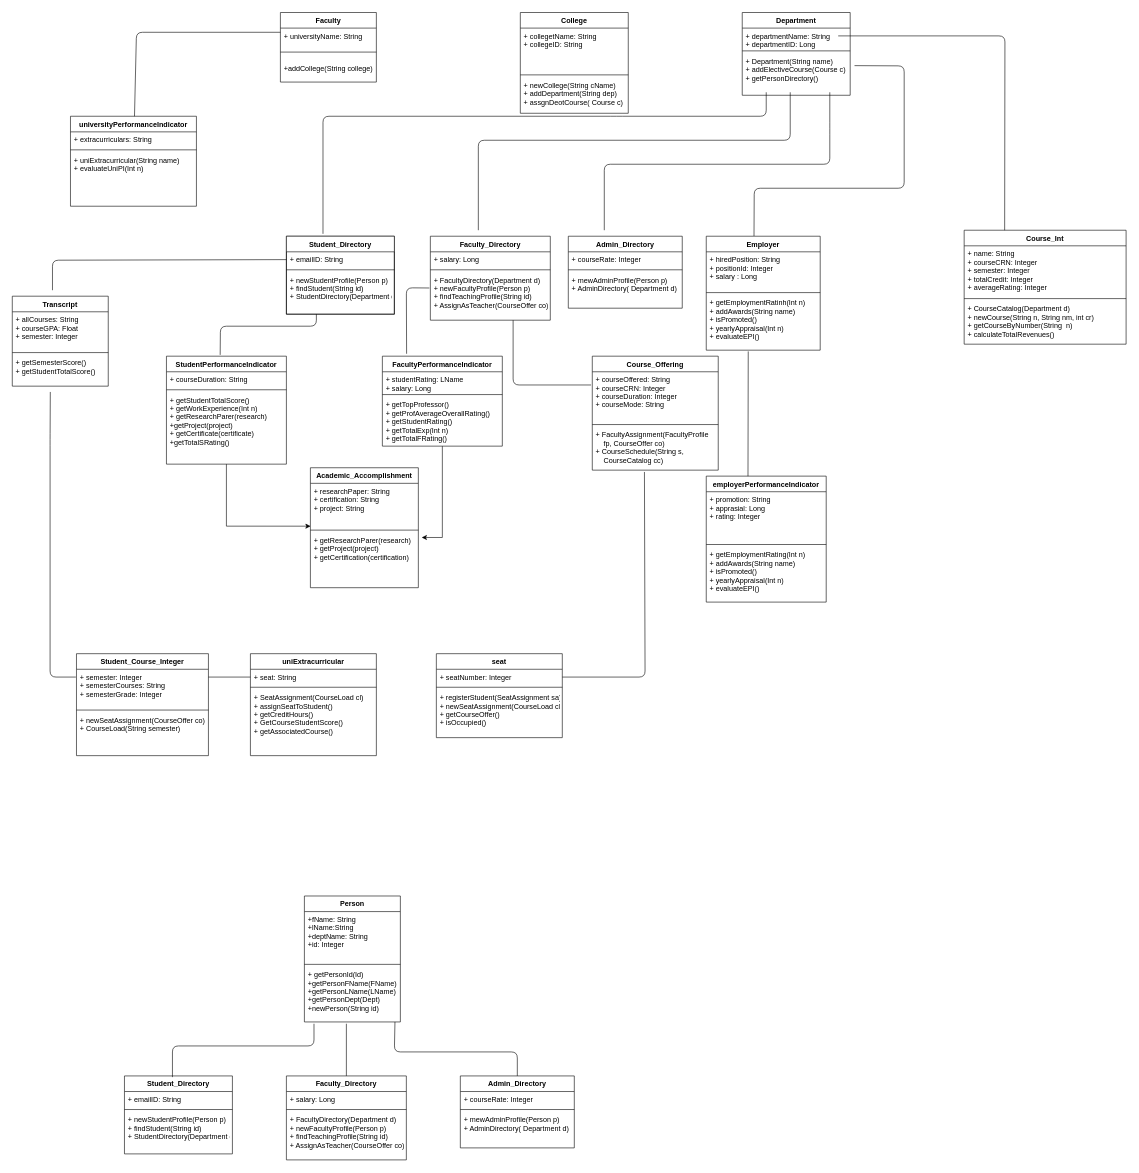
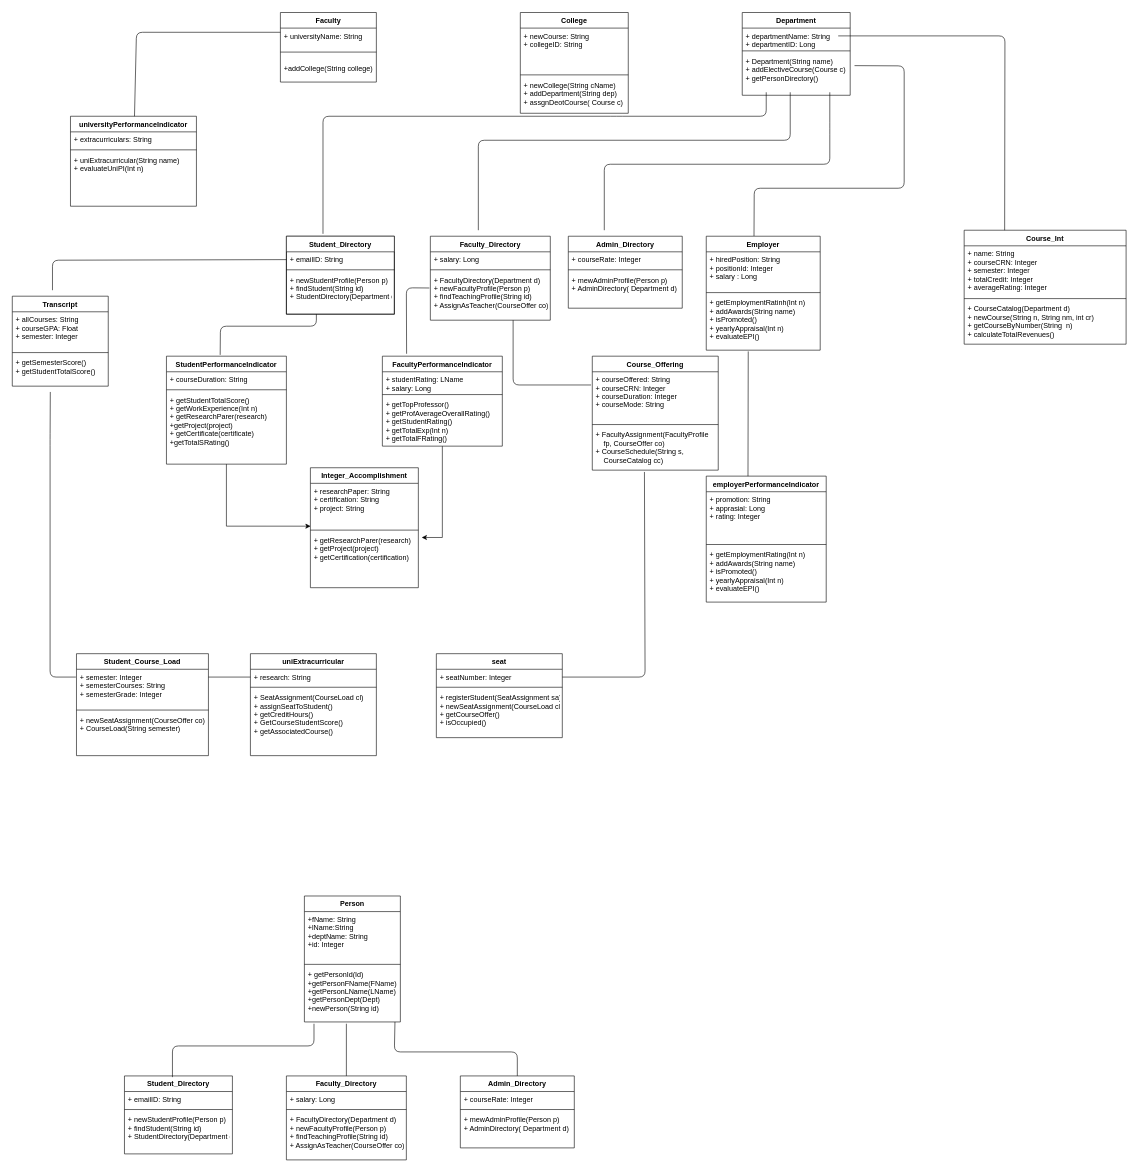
node "+ collegetName: String + collegeID: String": label "+ collegetName: String + collegeID: String" -> "+ newCourse: String + collegeID: String"
node "Academic_Accomplishment": label "Academic_Accomplishment" -> "Integer_Accomplishment"
node "Student_Course_Integer": label "Student_Course_Integer" -> "Student_Course_Load"
node "+ seat: String": label "+ seat: String" -> "+ research: String"
